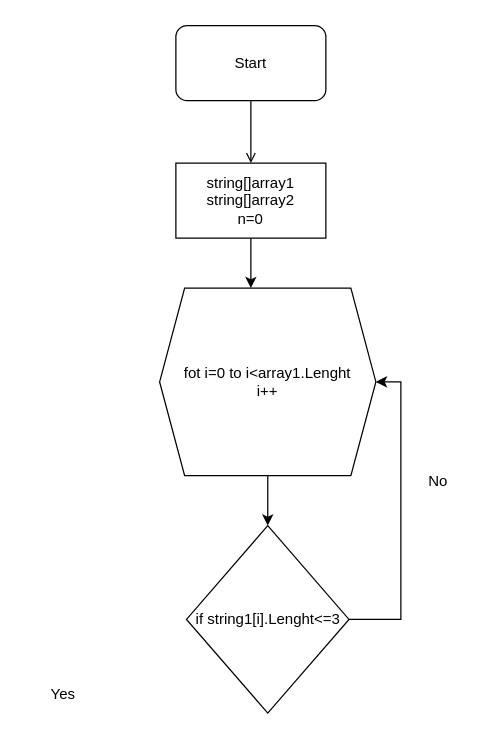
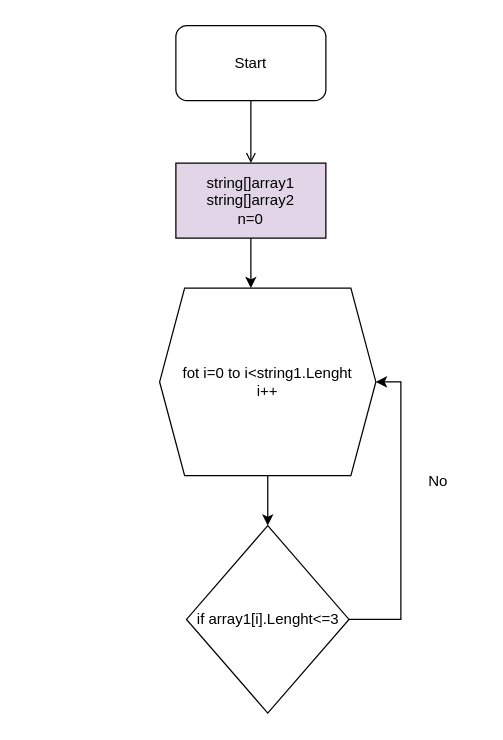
node "string[]array1 string[]array2 n=0": fillcolor #ffffff -> #e1d5e7
node "fot i=0 to i<array1.Lenght i++": label "fot i=0 to i<array1.Lenght i++" -> "fot i=0 to i<string1.Lenght i++"
node "if string1[i].Lenght<=3": label "if string1[i].Lenght<=3" -> "if array1[i].Lenght<=3"
node "Yes": removed
